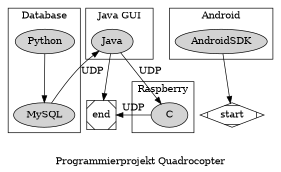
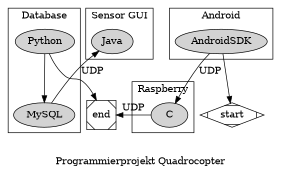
cluster "Java GUI": label "Java GUI" -> "Sensor GUI"
edge "Java" -> "end": now "Python" -> "end"
edge "Java" -> "C": now "AndroidSDK" -> "C"
